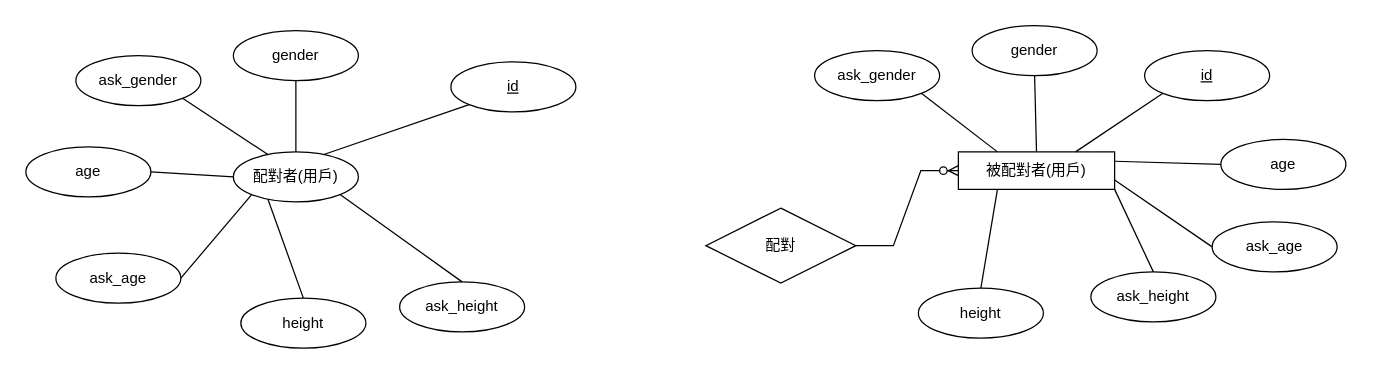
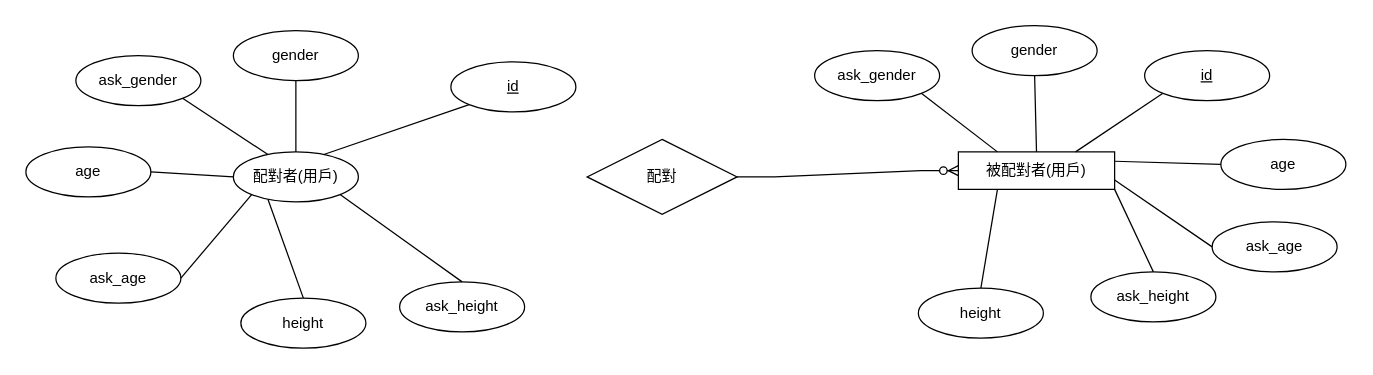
node "配對": moved (781, 246) -> (662, 177)
